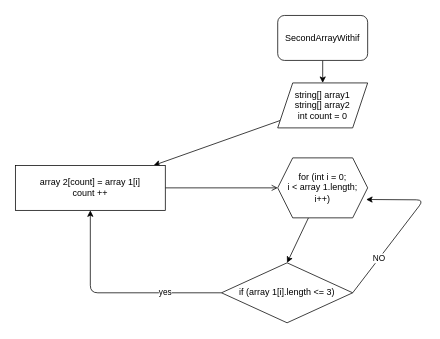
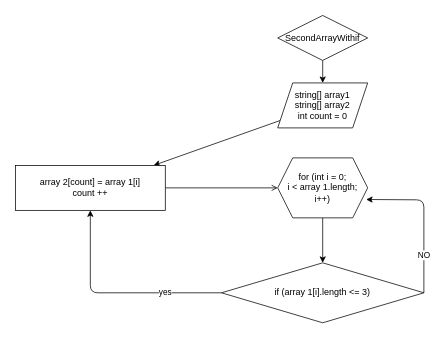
node "SecondArrayWithif": shape rounded rectangle -> diamond
node "if (array 1[i].length <= 3)": size 131x60 -> 203x60
